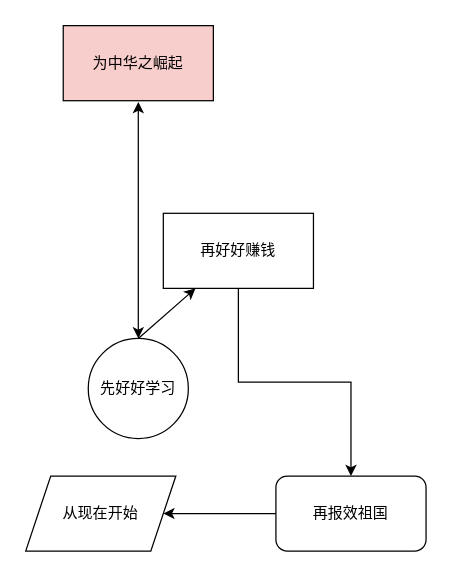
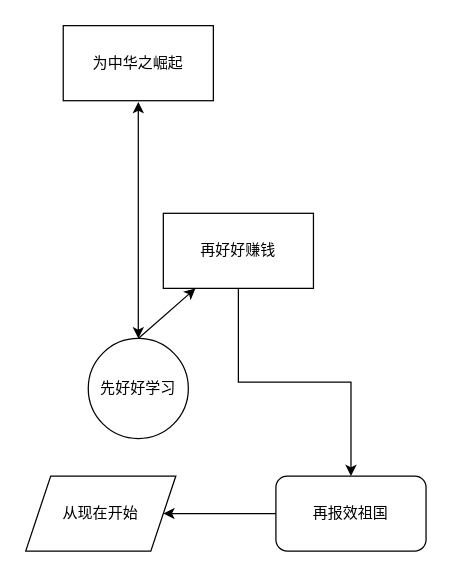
node "为中华之崛起": fillcolor #f8cecc -> #ffffff
